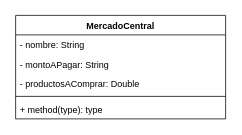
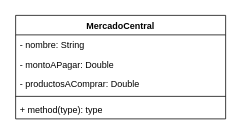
node "- montoAPagar: String": label "- montoAPagar: String" -> "- montoAPagar: Double"
